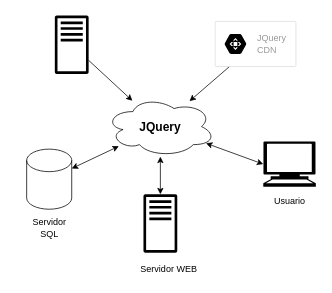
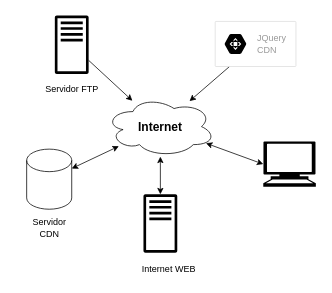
node "Servidor FTP": added
node "JQuery": label "JQuery" -> "Internet"
node "Usuario": removed
node "Servidor SQL": label "Servidor SQL" -> "Servidor CDN"
node "Servidor WEB": label "Servidor WEB" -> "Internet WEB"
